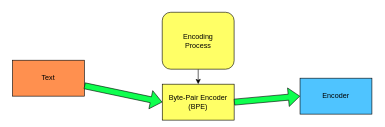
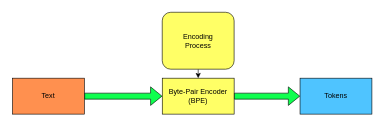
node "Text": moved (48, 78) -> (48, 96)
node "Encoder": label "Encoder" -> "Tokens"
node "Byte-Pair Encoder (BPE)": moved (198, 102) -> (198, 96)
